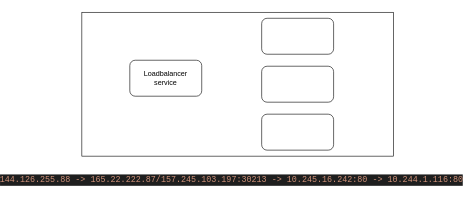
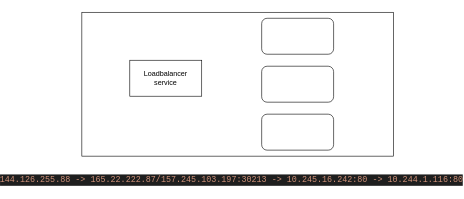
node "Loadbalancer service": shape rounded rectangle -> rectangle
